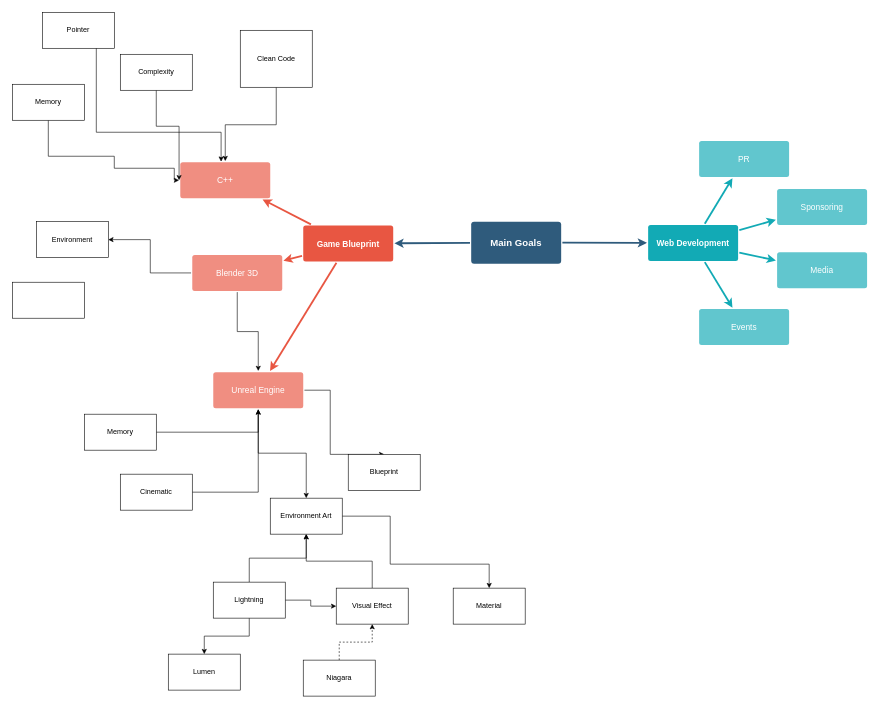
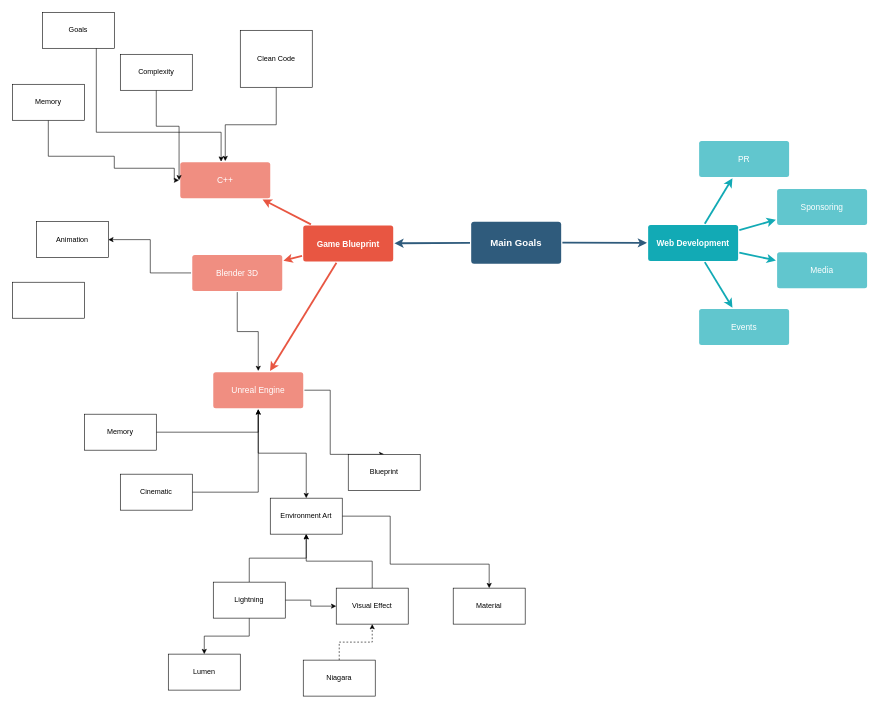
node "Pointer": label "Pointer" -> "Goals"
node "Environment": label "Environment" -> "Animation"
